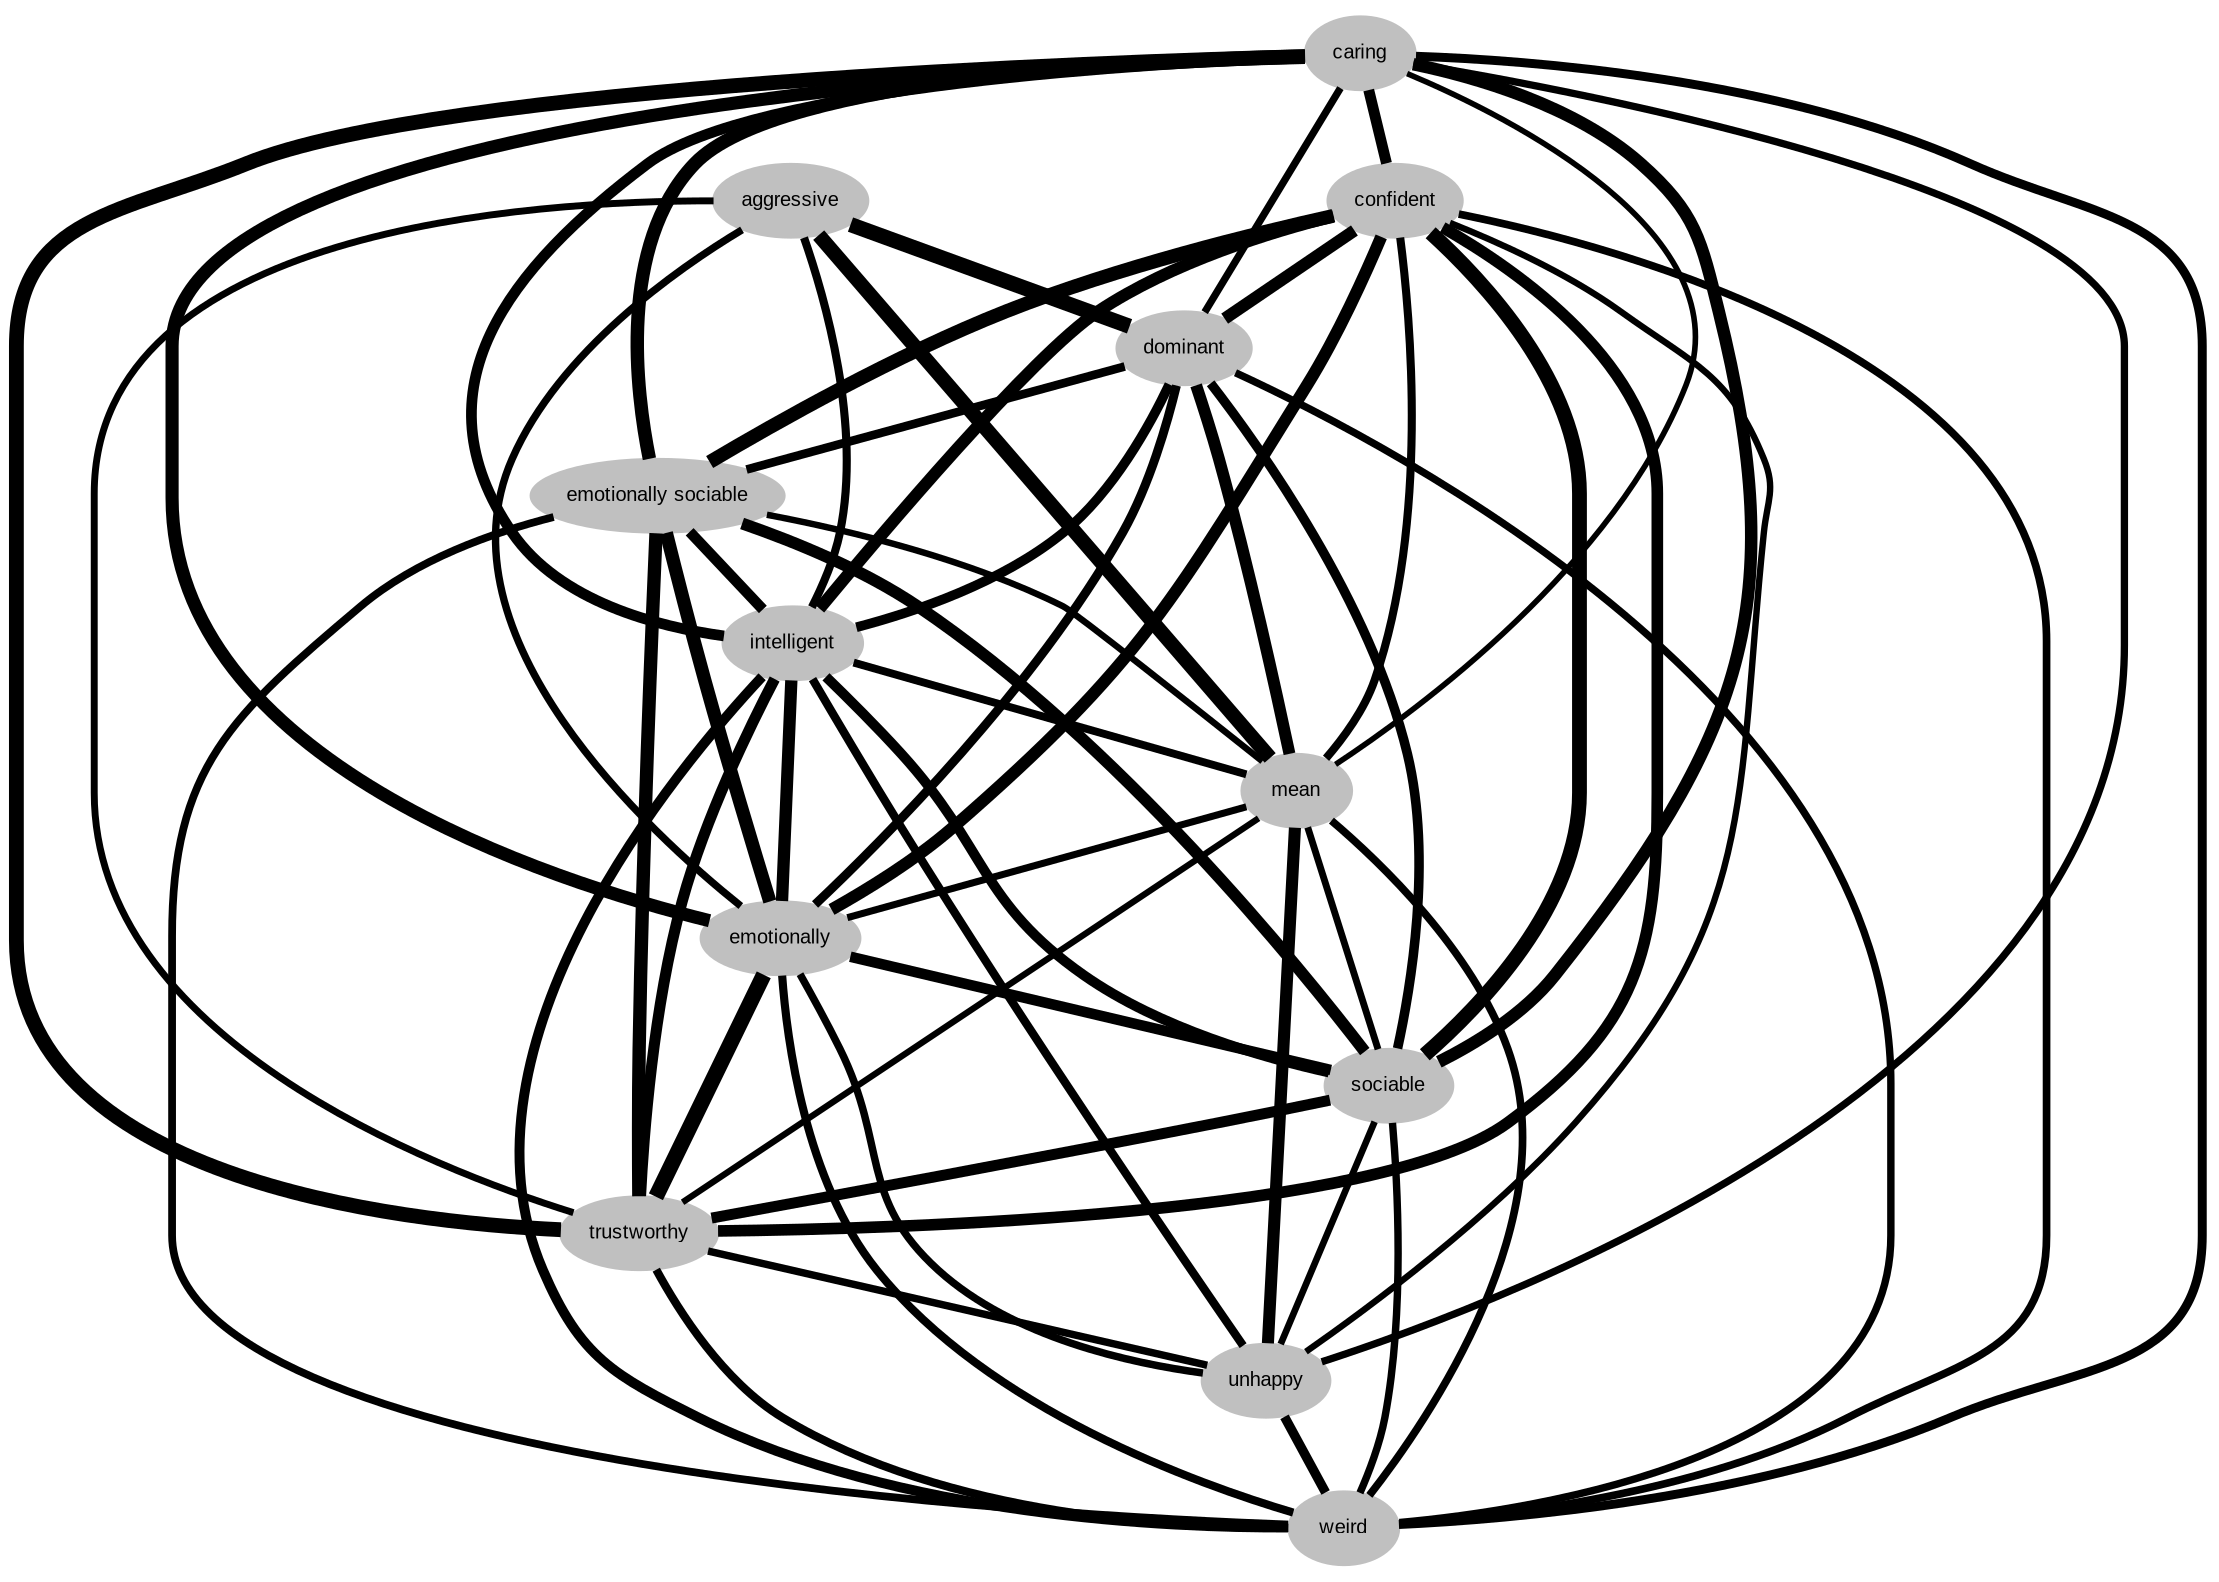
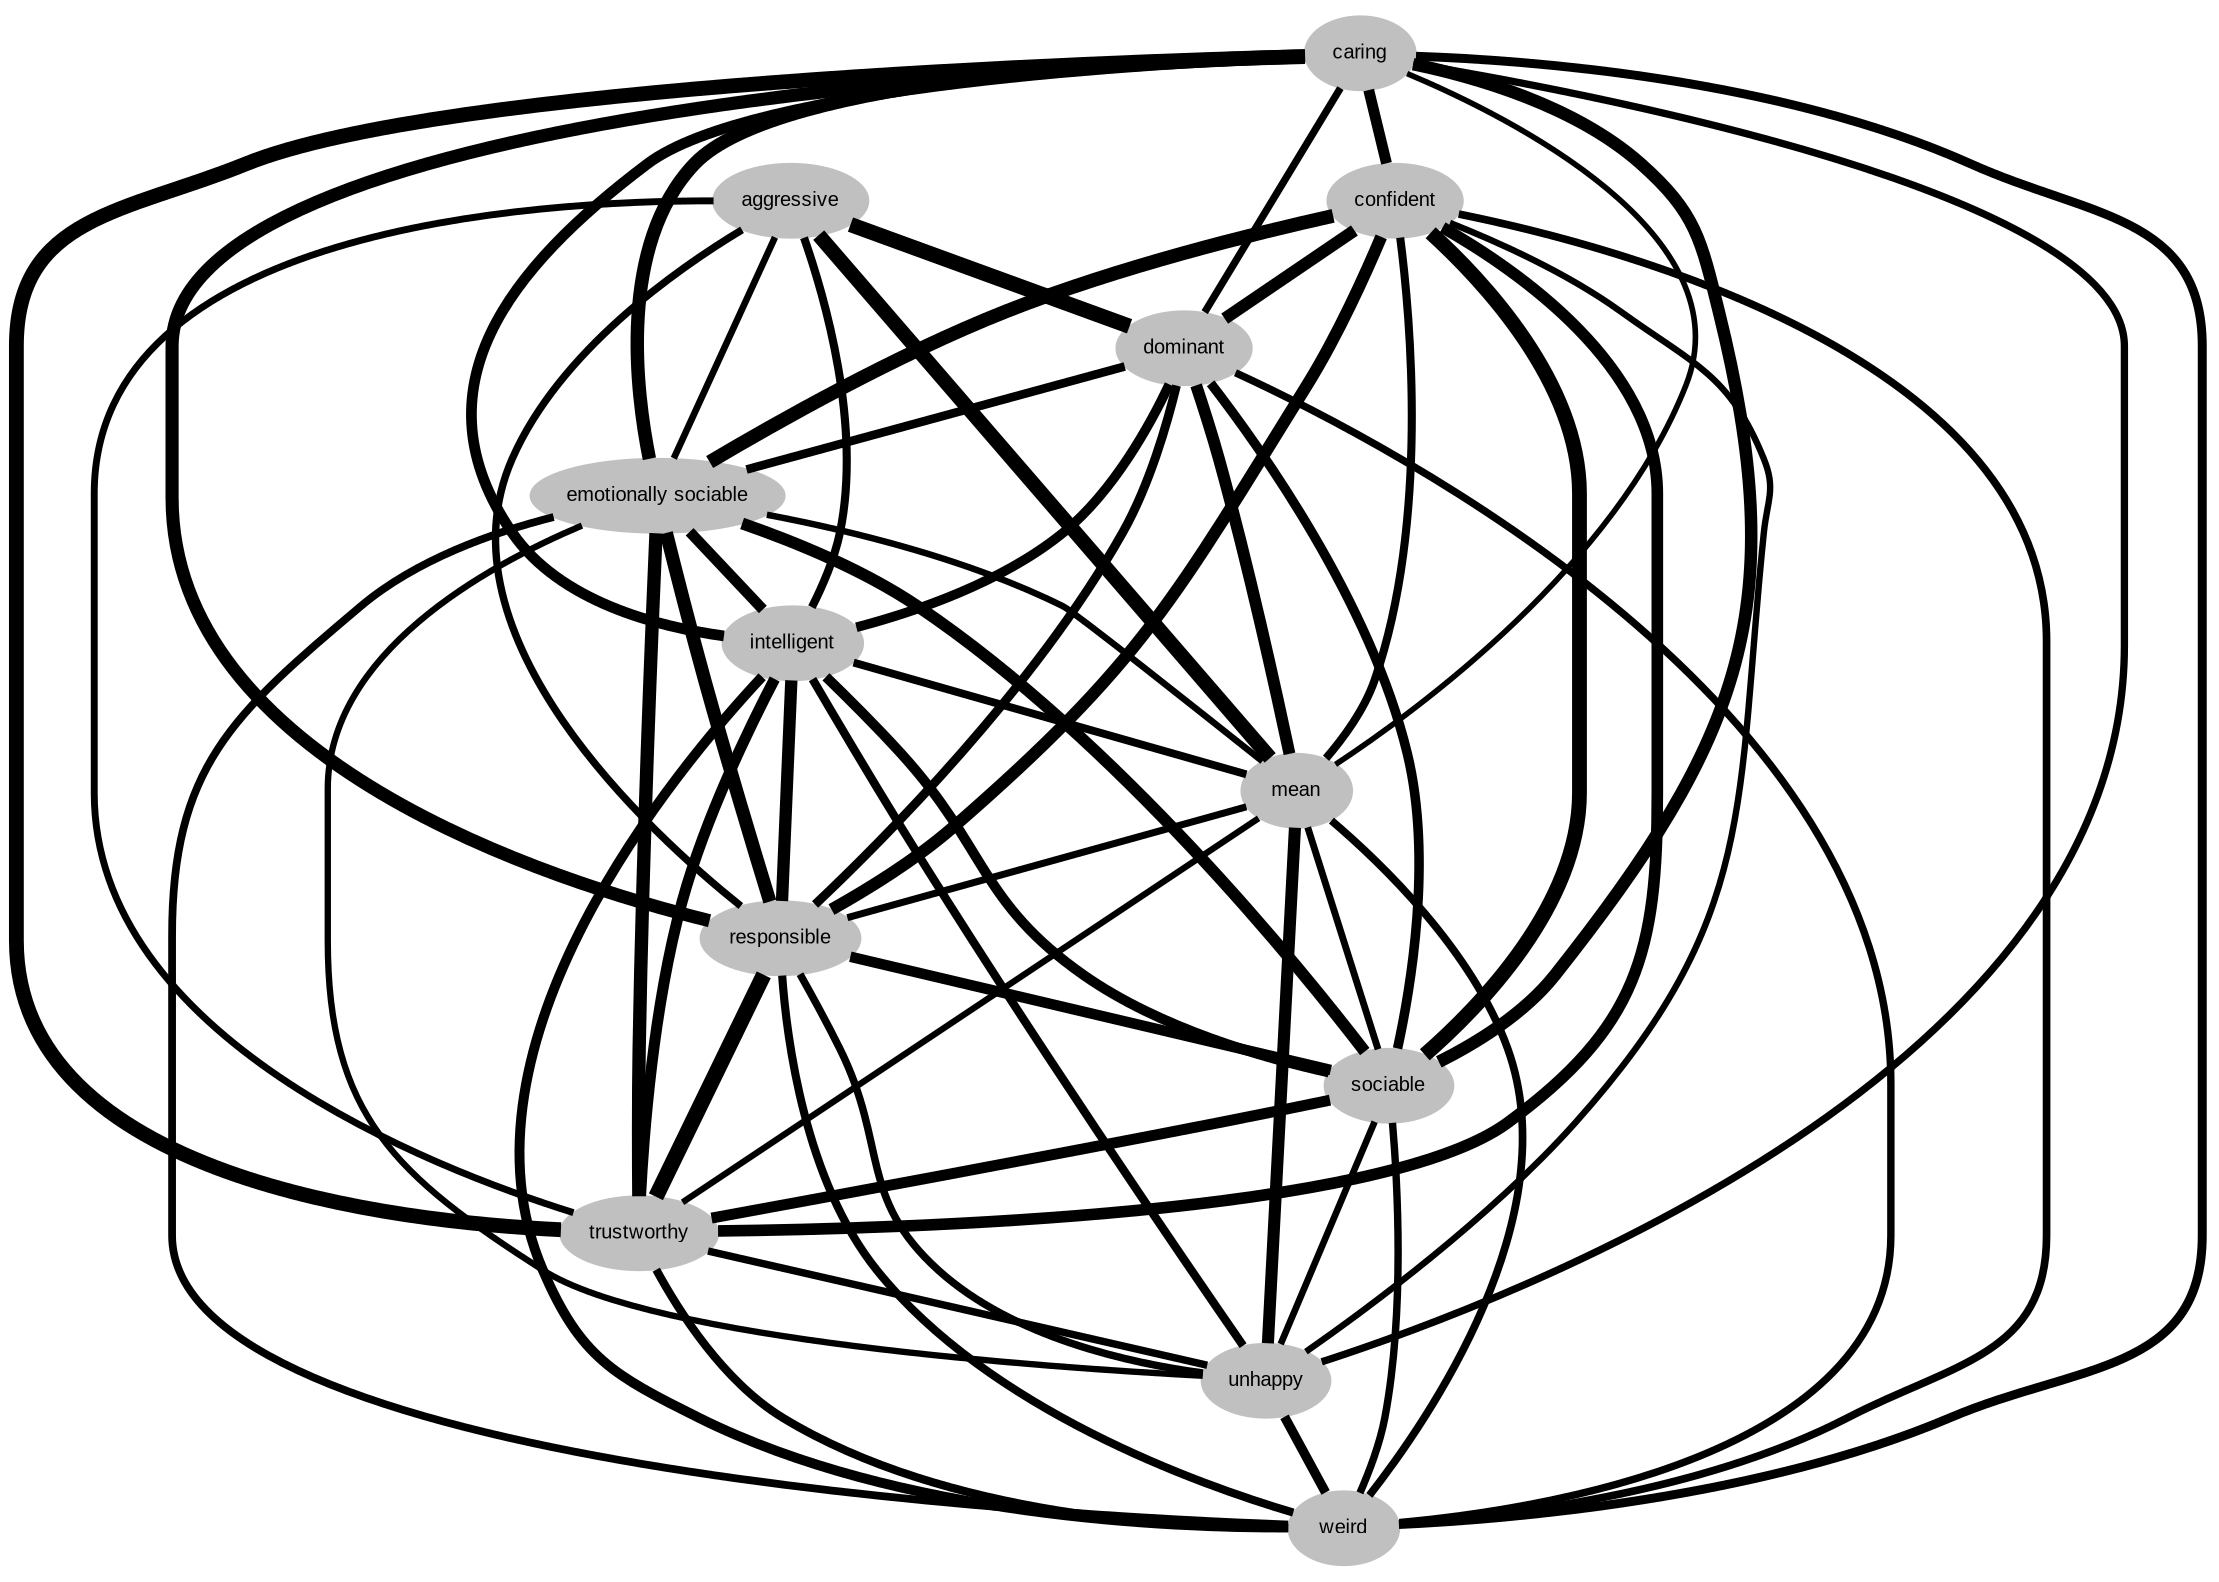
edge "aggressive" -- "emotionally sociable": added
edge "confident" -- "intelligent": removed
node "emotionally": label "emotionally" -> "responsible"
edge "emotionally sociable" -- "unhappy": added
